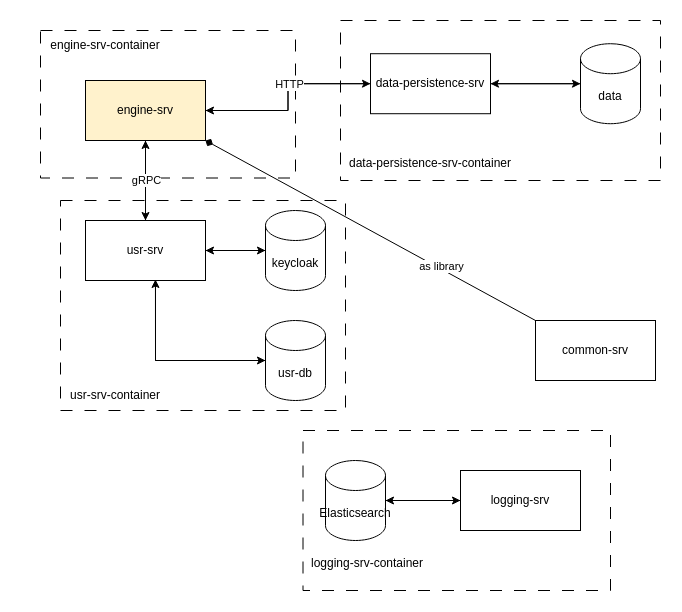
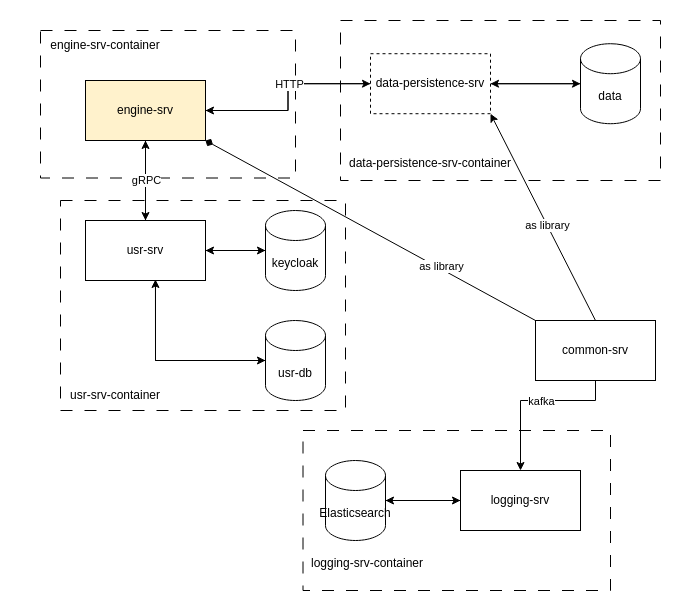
node "data-persistence-srv": style solid -> dashed
edge "common-srv" -> "data-persistence-srv": added, label "as library"
edge "common-srv" -> "logging-srv": added, label "kafka"
